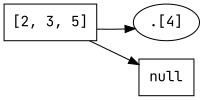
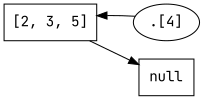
edge "[2, 3, 5]" -> ".[4]": reversed
